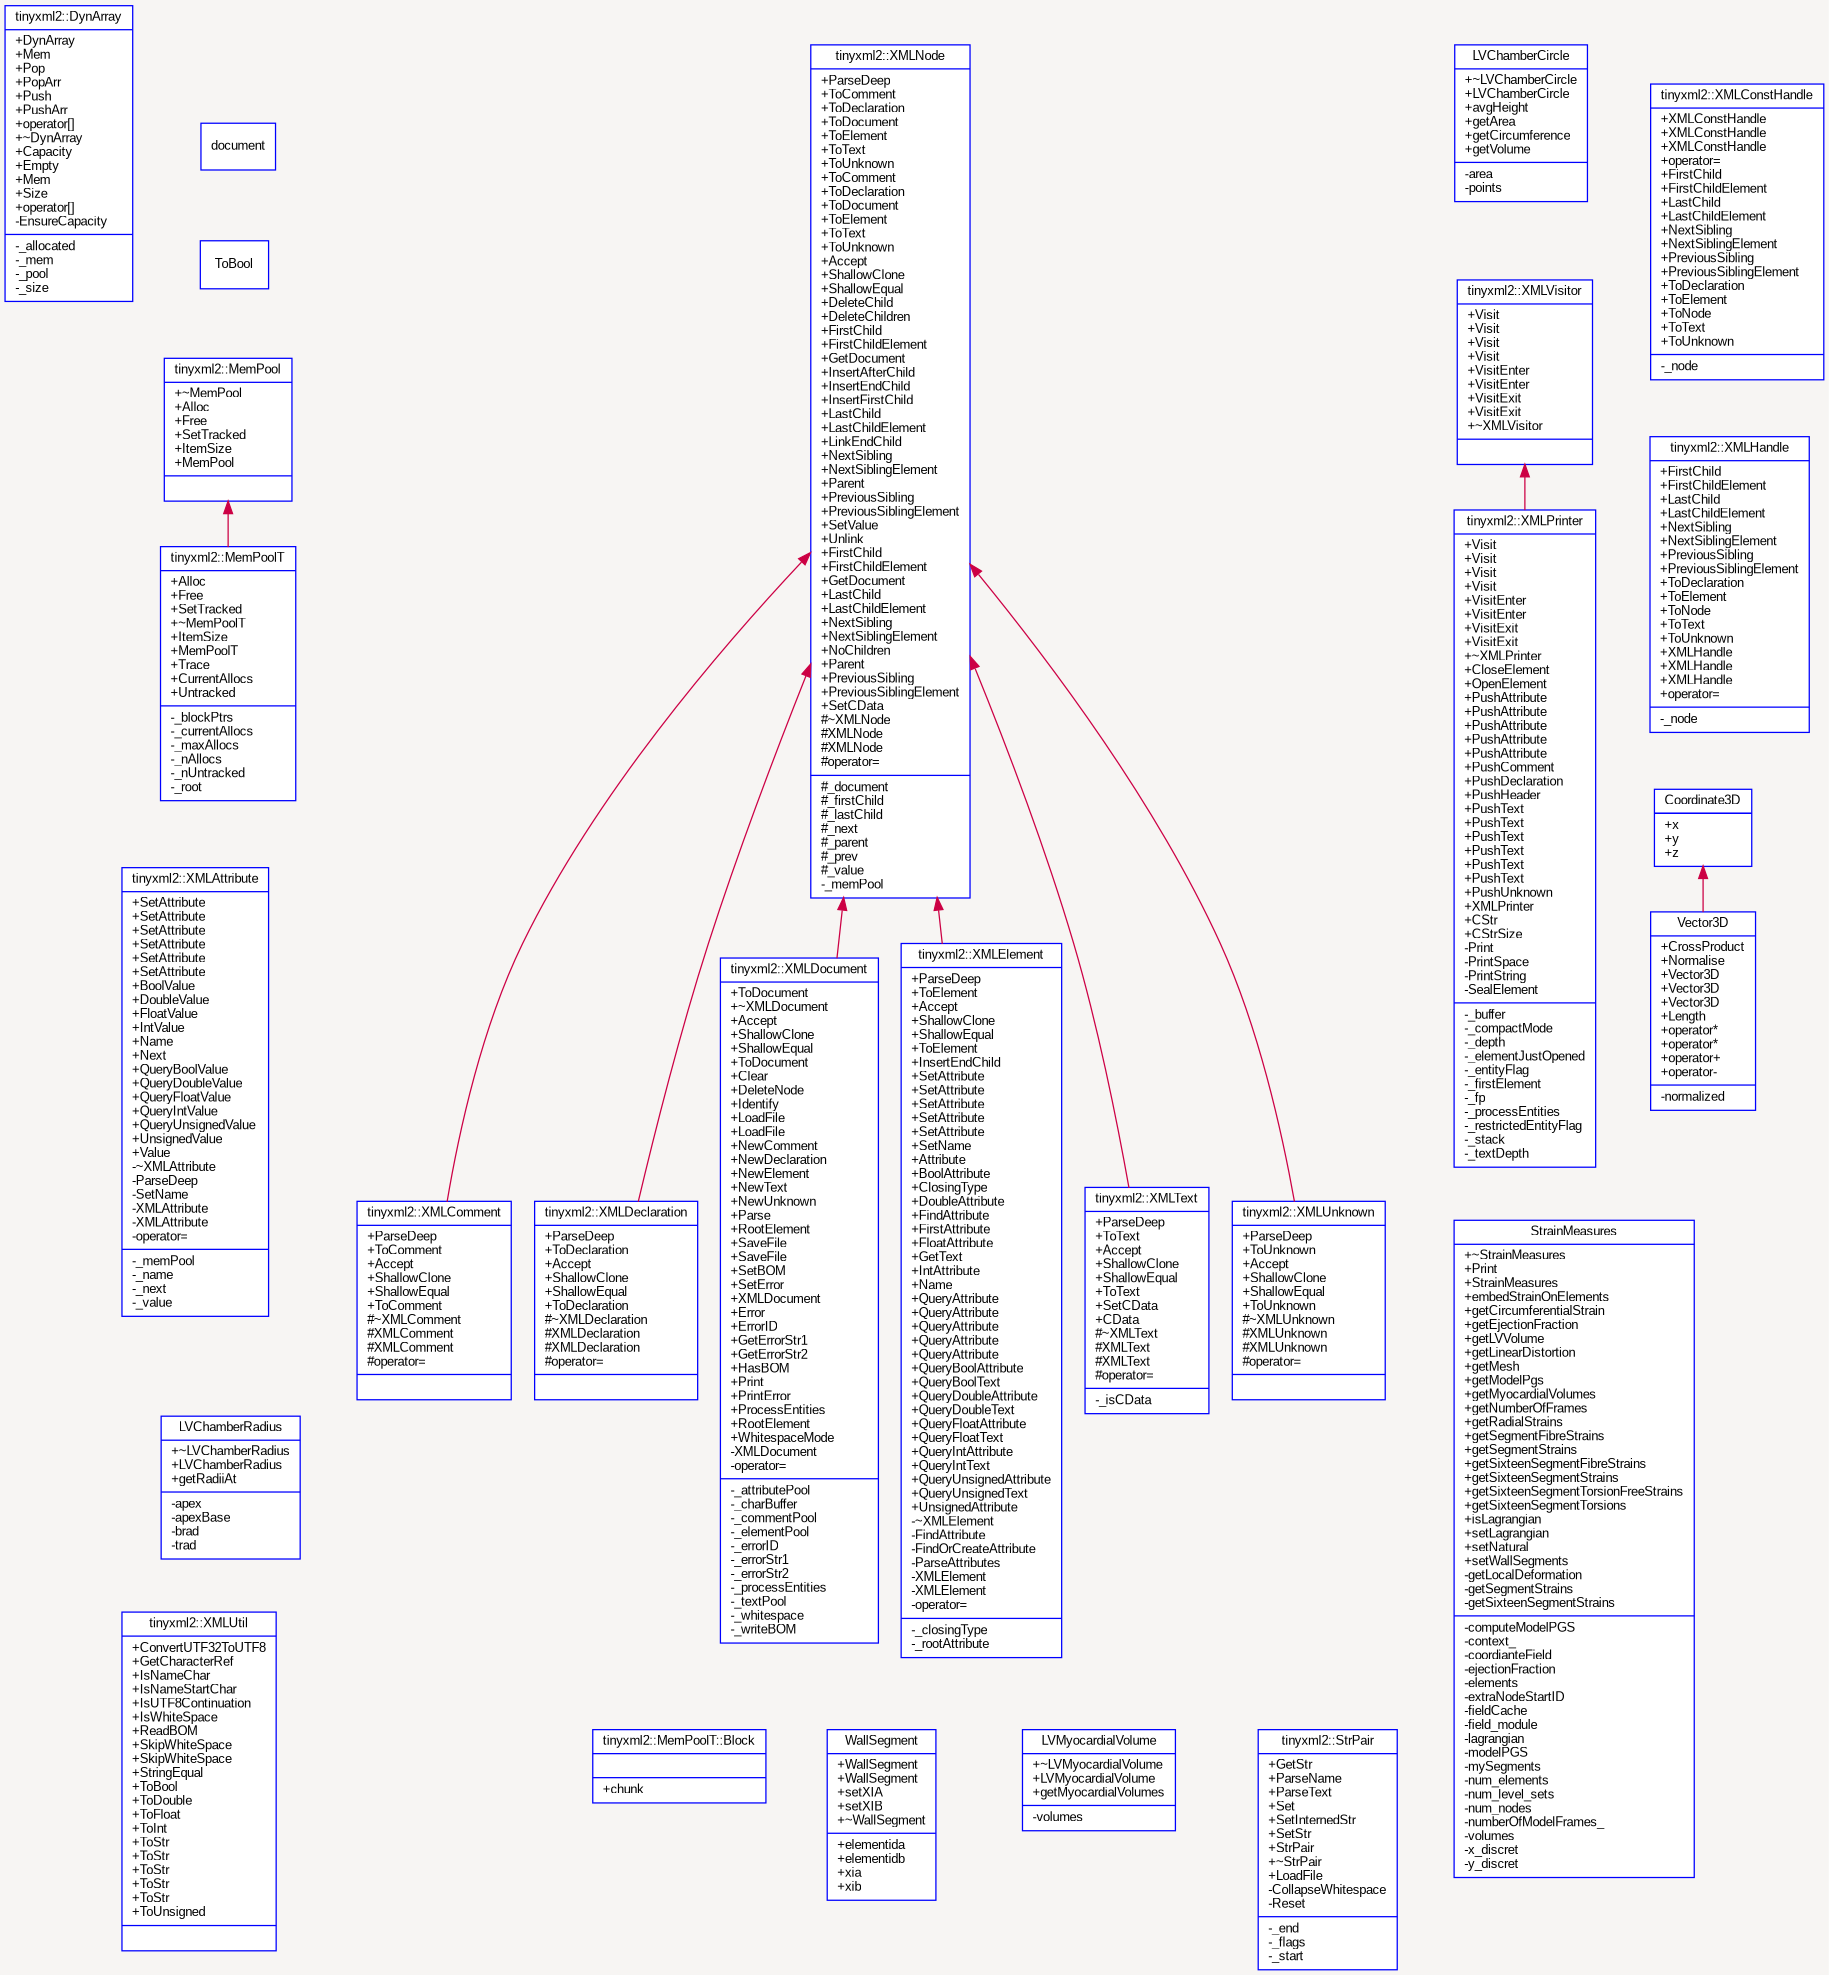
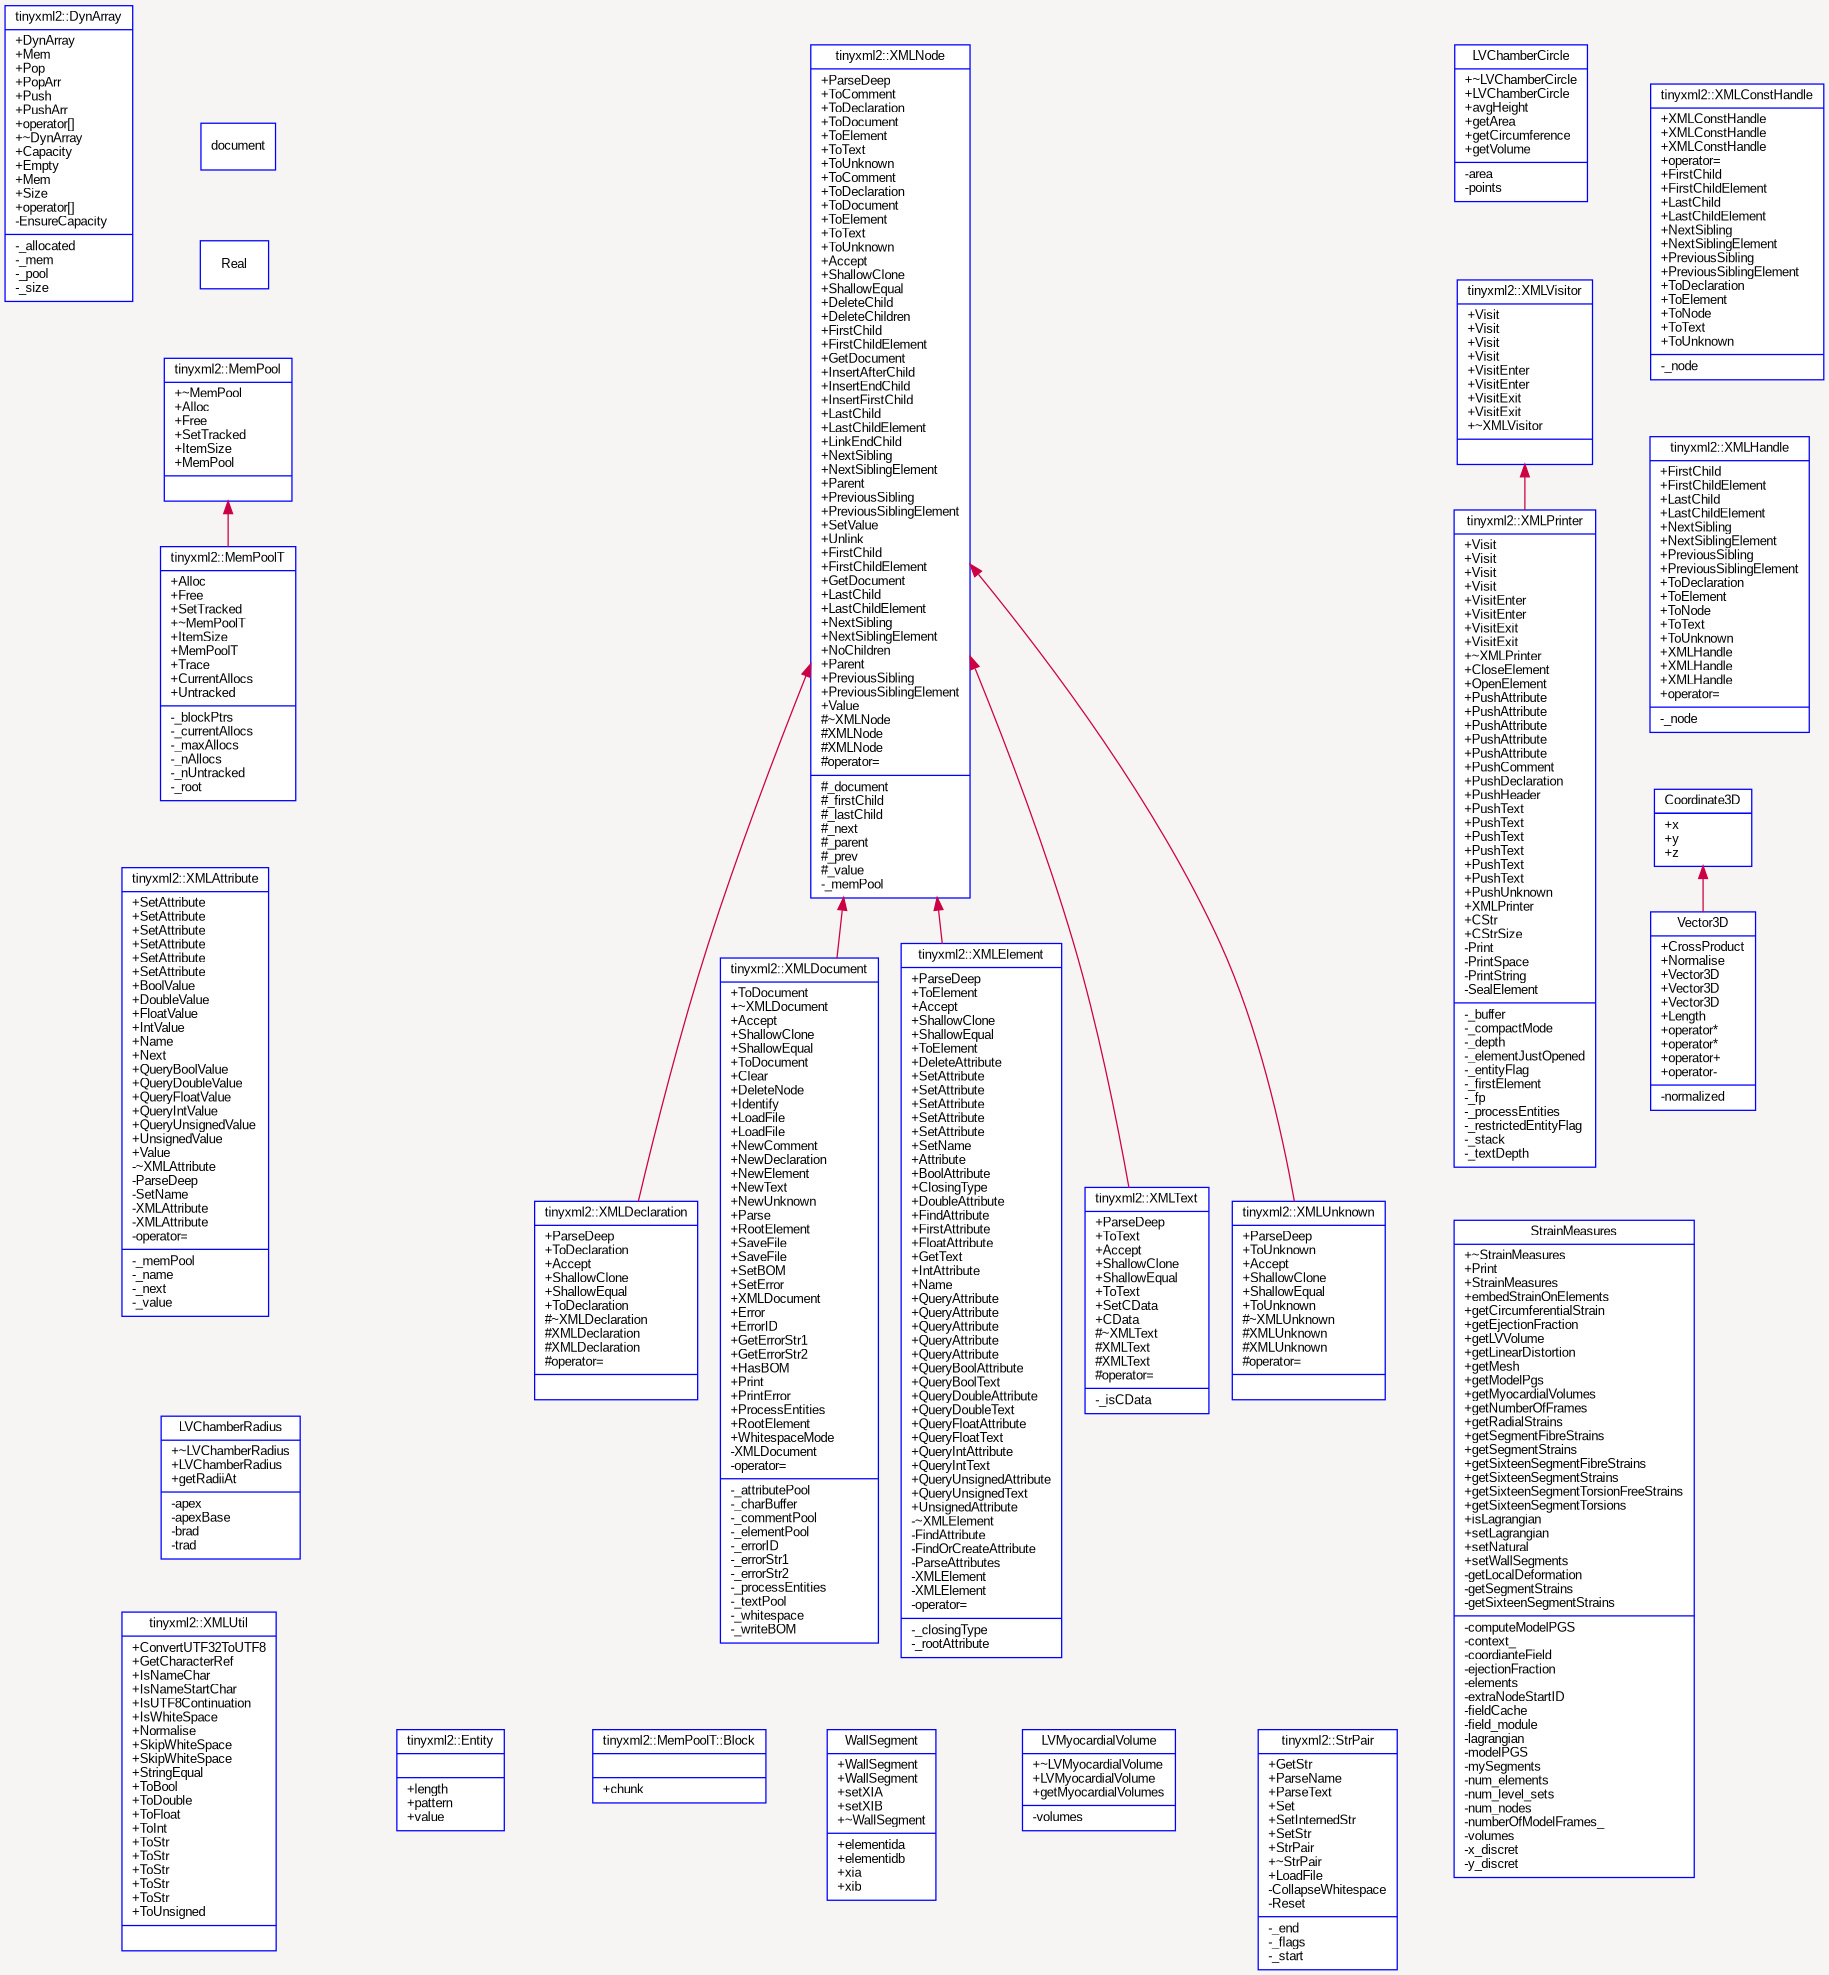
node "ToBool": label "ToBool" -> "Real"
node "tinyxml2::XMLNode": text "+SetCData" -> "+Value"
node "tinyxml2::XMLElement": text "+InsertEndChild" -> "+DeleteAttribute"
node "tinyxml2::XMLComment": removed
node "tinyxml2::XMLUtil": text "+ReadBOM" -> "+Normalise"
node "tinyxml2::Entity": added
